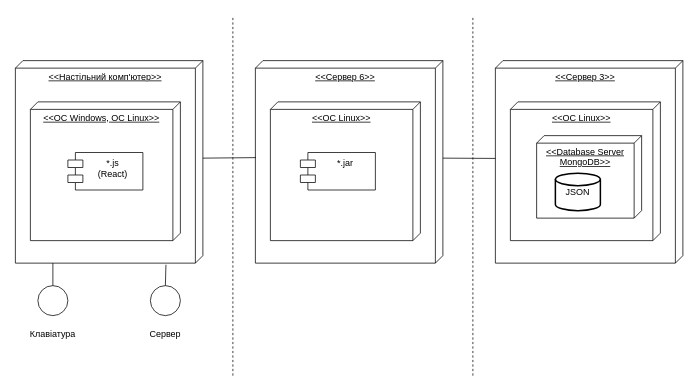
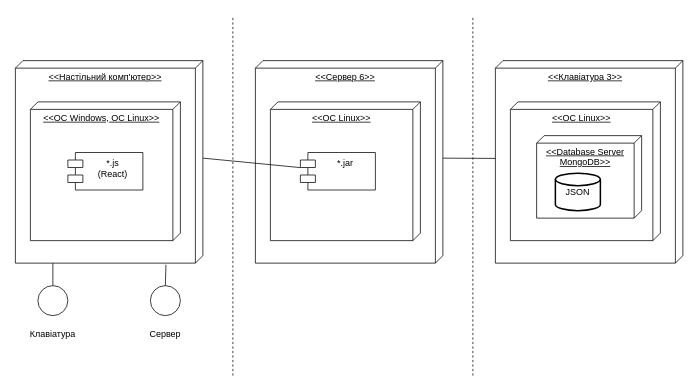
node "<<Сервер 3>>": label "<<Сервер 3>>" -> "<<Клавіатура 3>>"
edge "<<Настільний комп'ютер>>" -- "<<Сервер 6>>": now "<<Настільний комп'ютер>>" -- "*.jar"
